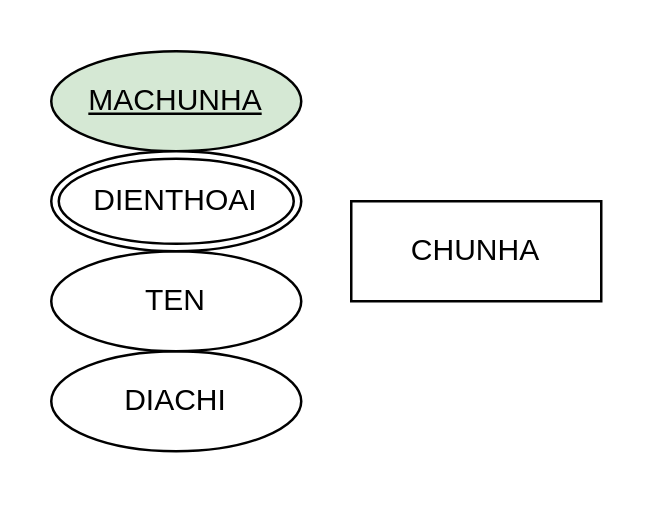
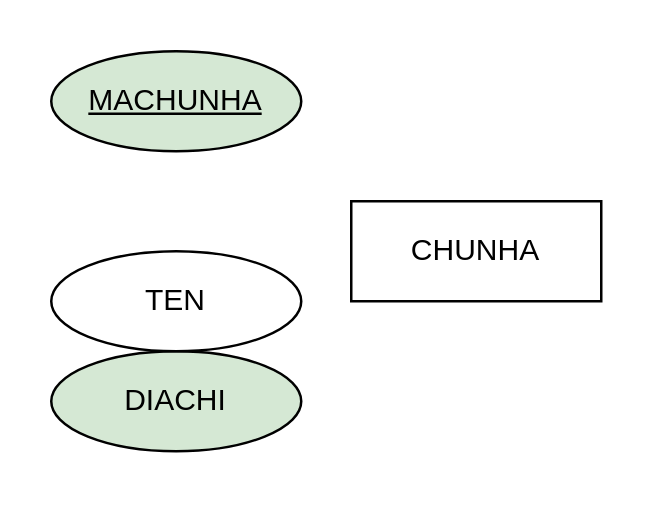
node "DIENTHOAI": removed
node "DIACHI": fillcolor #ffffff -> #d5e8d4
